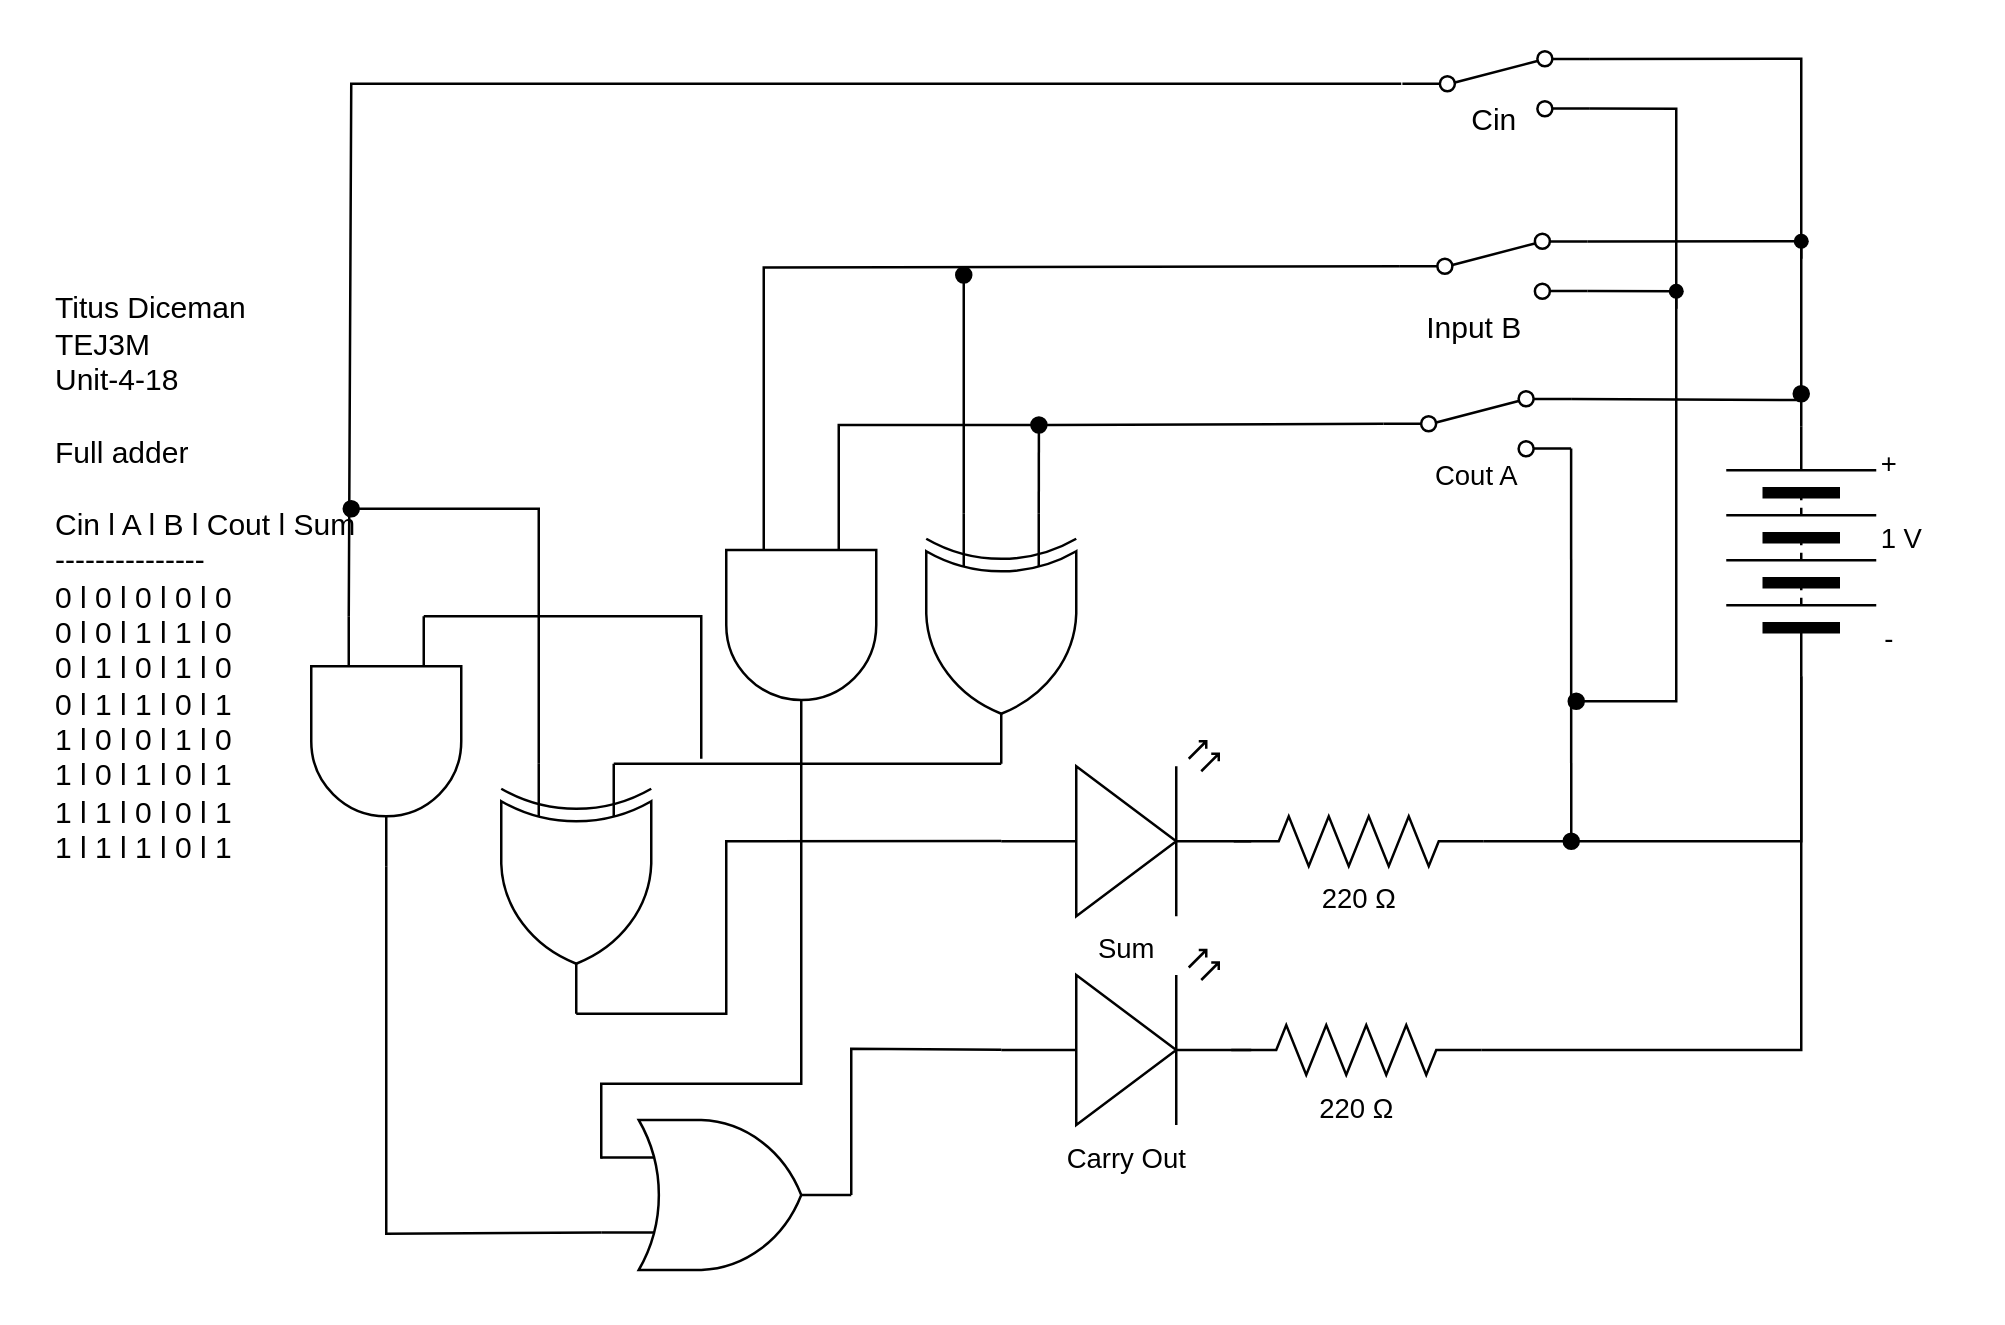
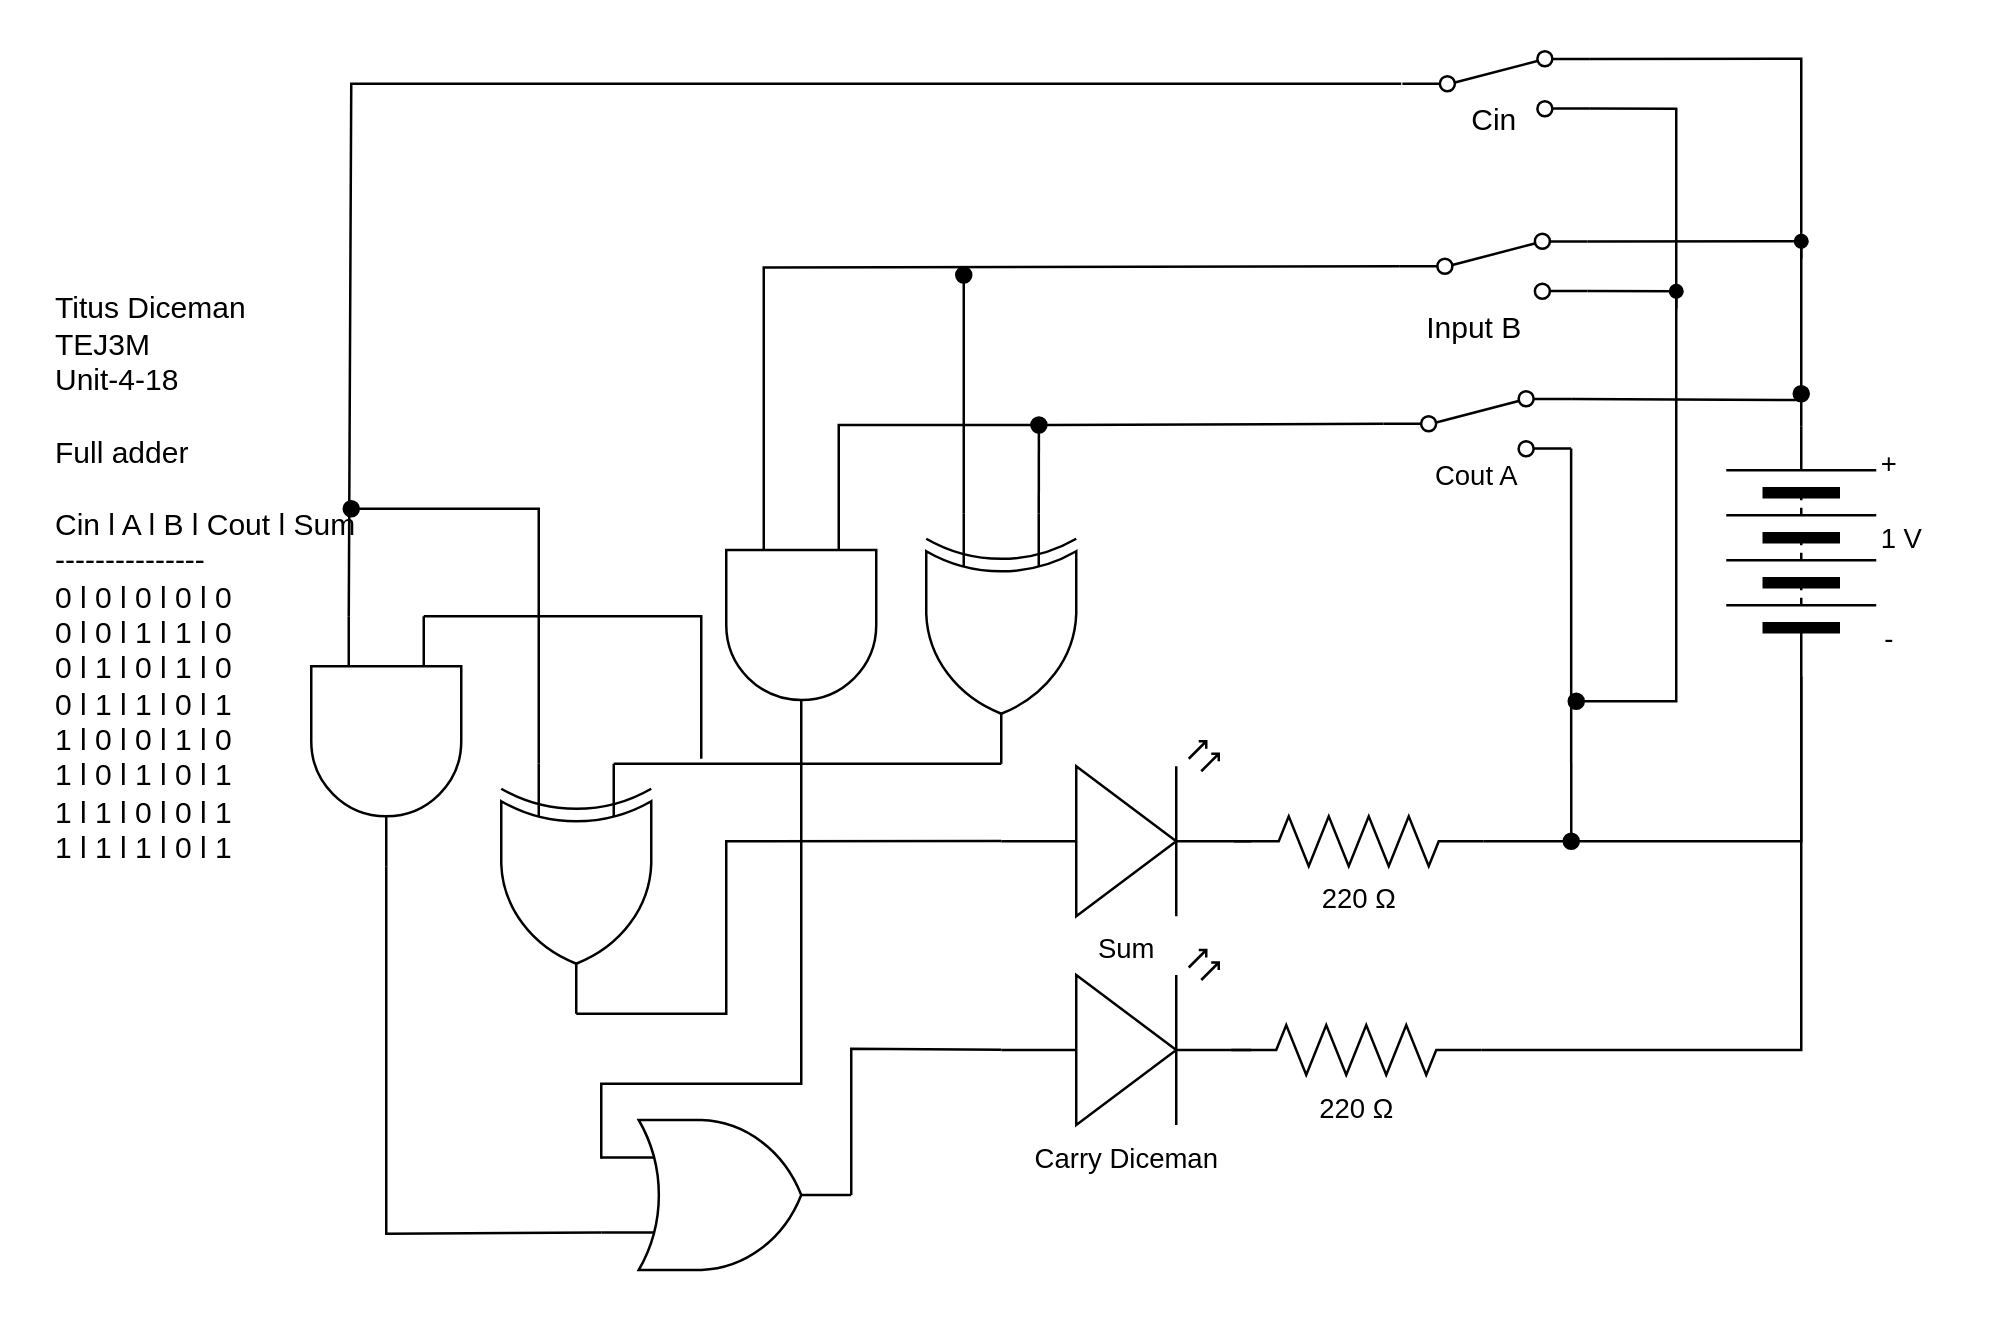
node "Carry Out": label "Carry Out" -> "Carry Diceman"
